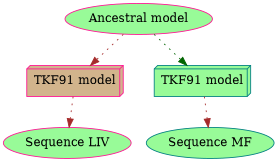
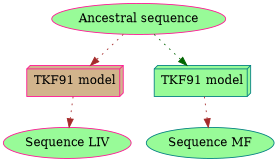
node "Ancestral model": label "Ancestral model" -> "Ancestral sequence"
